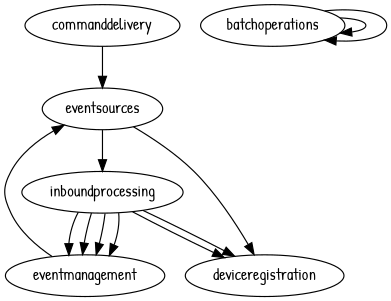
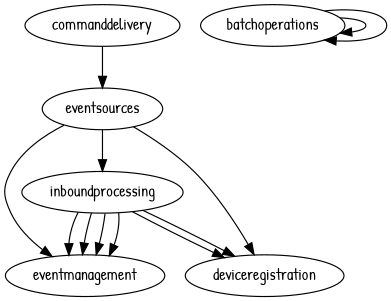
edge "eventmanagement" -> "eventsources": reversed
